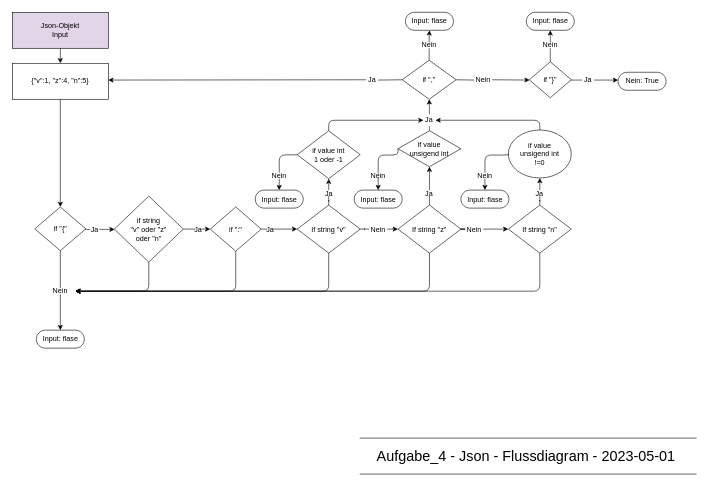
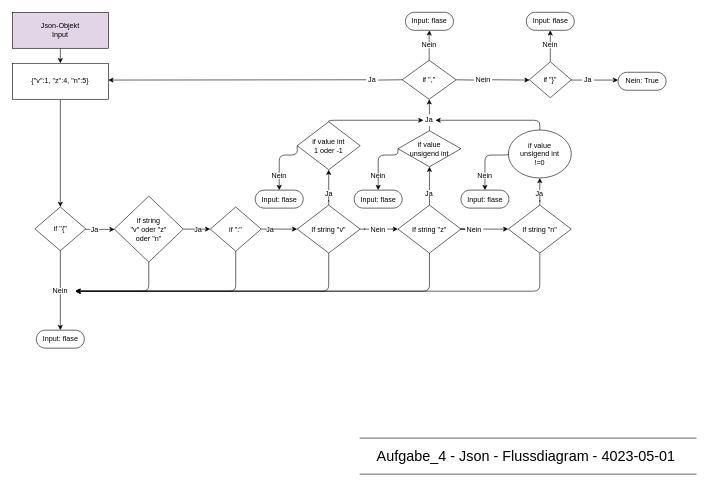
node "if value int 1 oder -1": moved (329, 155) -> (329, 146)
node "Aufgabe_4 - Json - Flussdiagram - 2023-05-01": label "Aufgabe_4 - Json - Flussdiagram - 2023-05-01" -> "Aufgabe_4 - Json - Flussdiagram - 4023-05-01"
